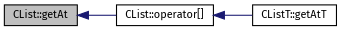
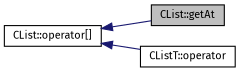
edge "CList::operator[]" -> "CList::getAt": reversed
node "CListT::getAtT": label "CListT::getAtT" -> "CListT::operator"
